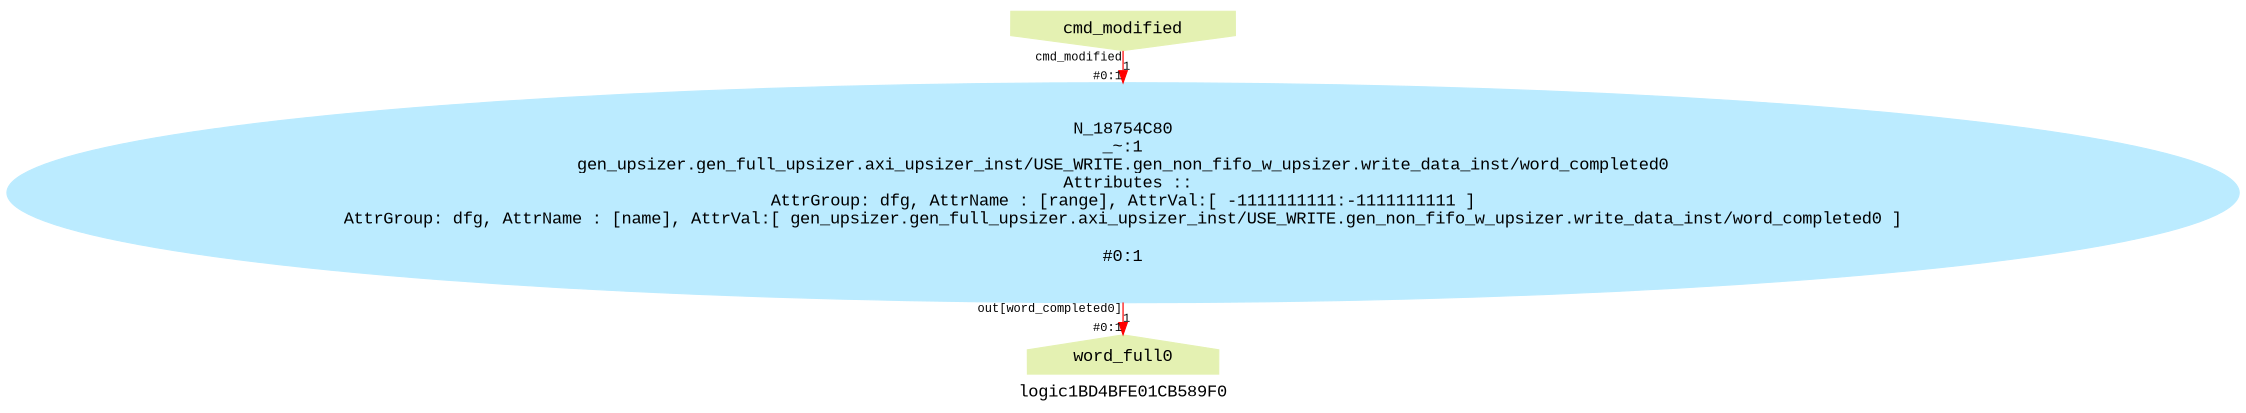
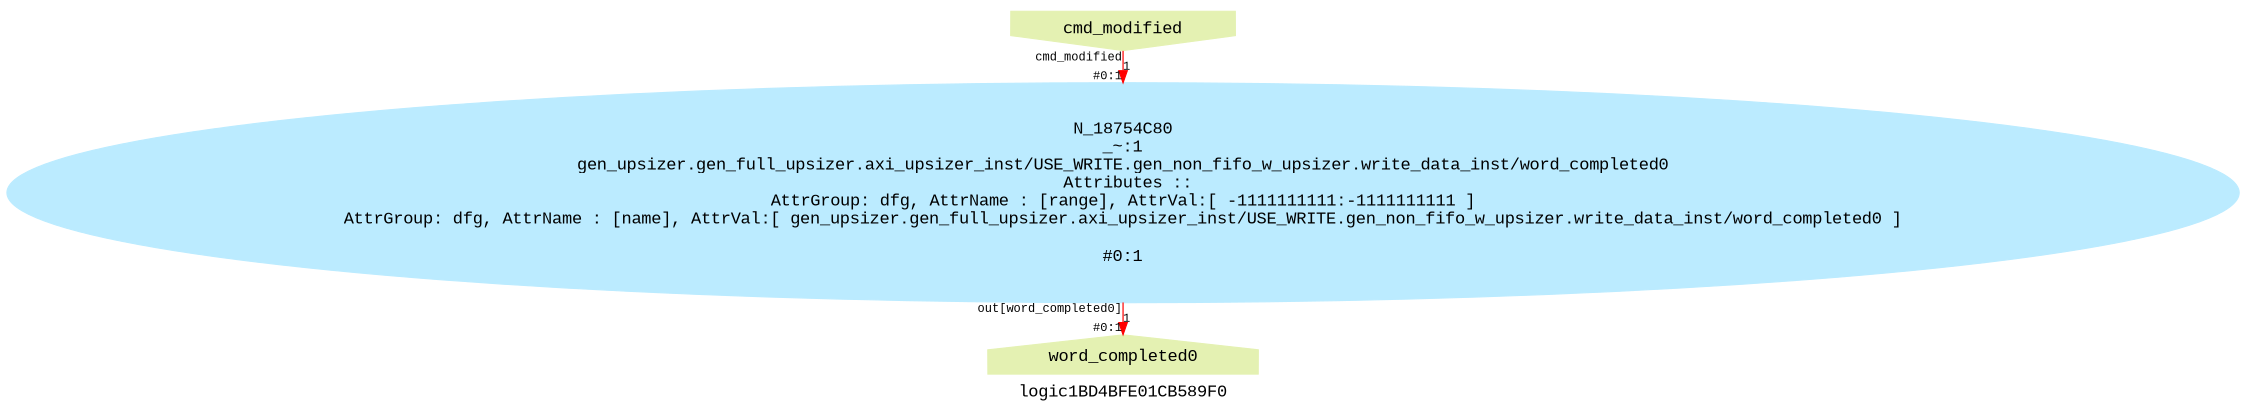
node "word_full0": label "word_full0" -> "word_completed0"
